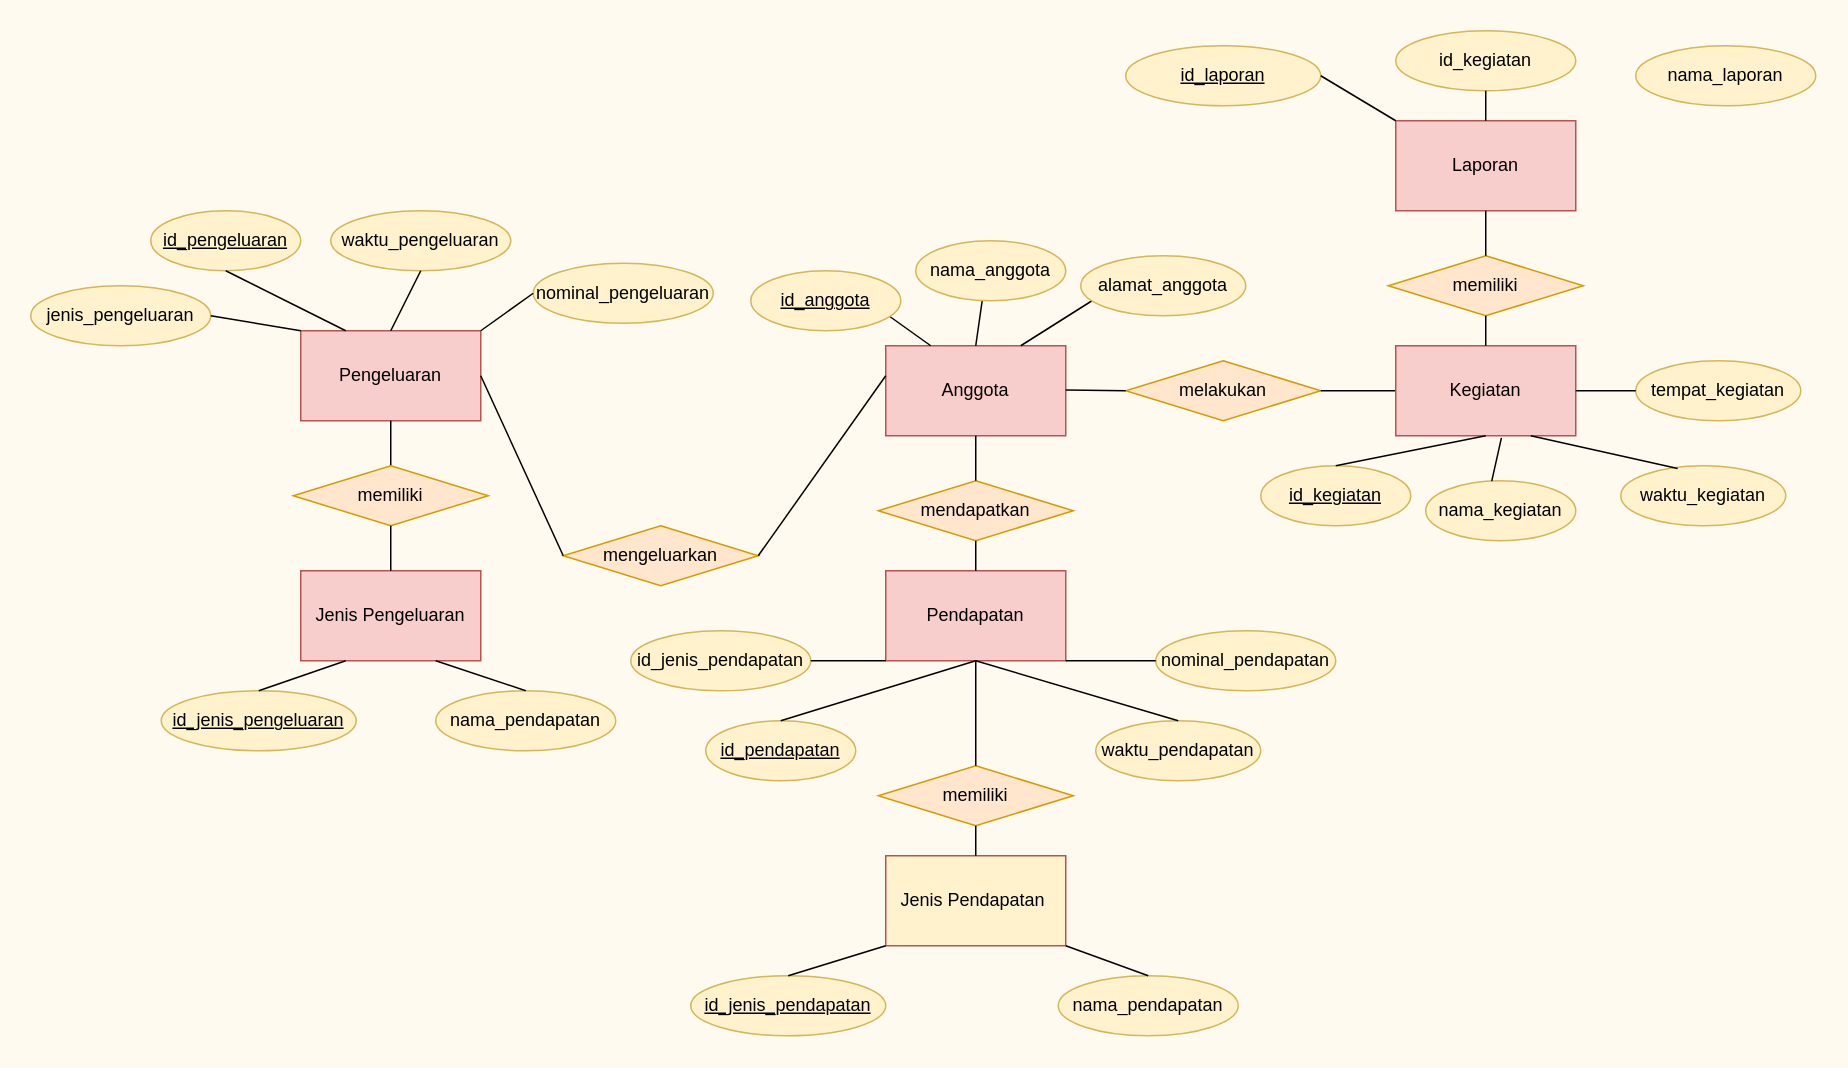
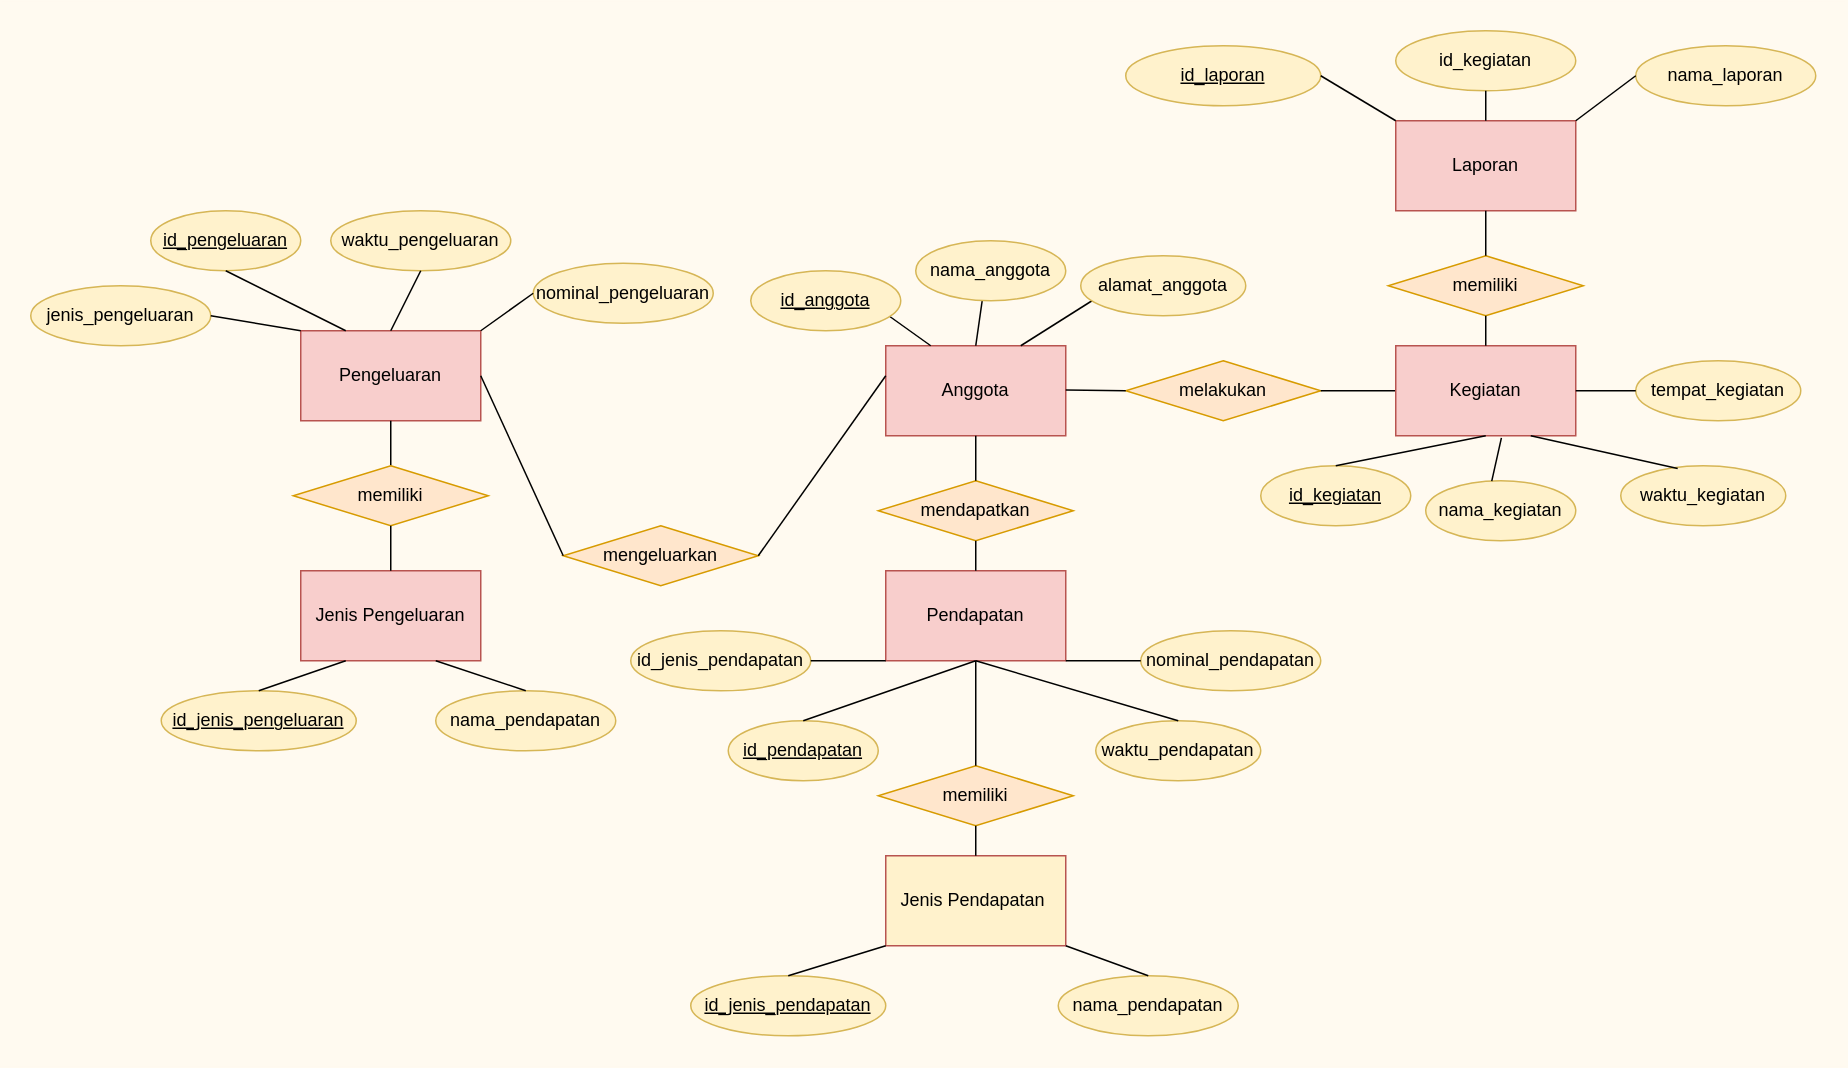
edge "nama_laporan" -- "Laporan": added
node "nominal_pendapatan": moved (1246, 661) -> (1231, 661)
node "id_pendapatan": moved (781, 751) -> (803, 751)
